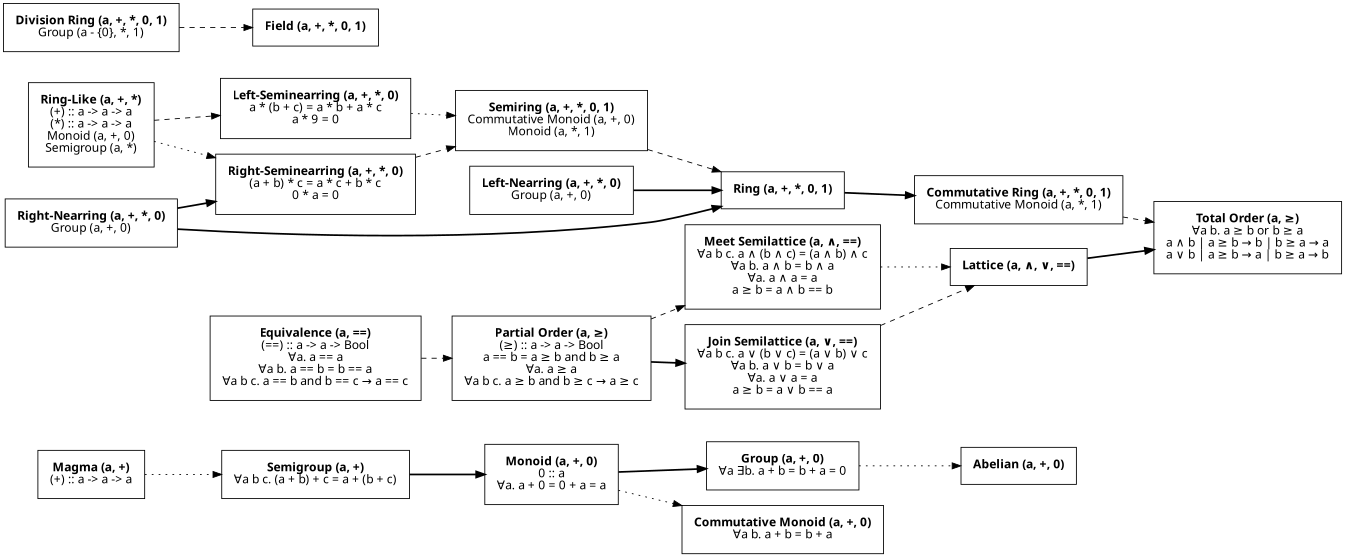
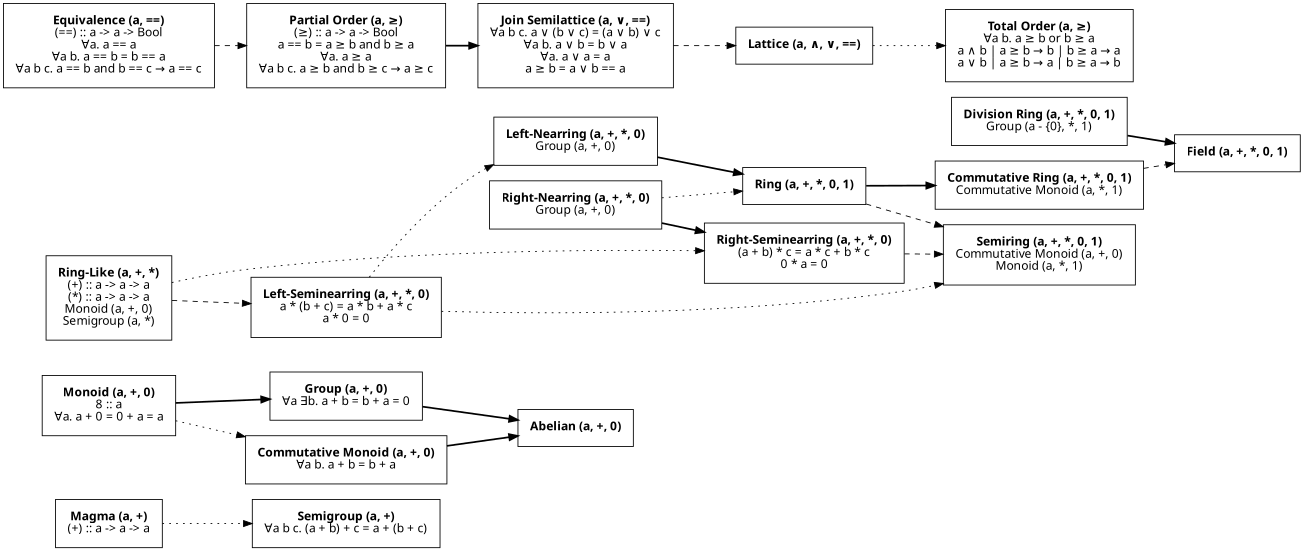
edge "Division Ring (a, +, *, 0, 1)" -> "Field (a, +, *, 0, 1)": style dashed -> bold
node "Left-Seminearring (a, +, *, 0)": text "a * 9 = 0" -> "a * 0 = 0"
edge "Semiring (a, +, *, 0, 1)" -> "Ring (a, +, *, 0, 1)": reversed
edge "Left-Seminearring (a, +, *, 0)" -> "Left-Nearring (a, +, *, 0)": added
edge "Commutative Ring (a, +, *, 0, 1)" -> "Total Order (a, ≥)": now "Commutative Ring (a, +, *, 0, 1)" -> "Field (a, +, *, 0, 1)"
edge "Right-Nearring (a, +, *, 0)" -> "Ring (a, +, *, 0, 1)": style bold -> dotted
edge "Lattice (a, ∧, ∨, ==)" -> "Total Order (a, ≥)": style bold -> dotted
node "Meet Semilattice (a, ∧, ==)": removed
edge "Commutative Monoid (a, +, 0)" -> "Abelian (a, +, 0)": added
edge "Group (a, +, 0)" -> "Abelian (a, +, 0)": style dotted -> bold
edge "Semigroup (a, +)" -> "Monoid (a, +, 0)": removed
node "Monoid (a, +, 0)": text "0 :: a" -> "8 :: a"
